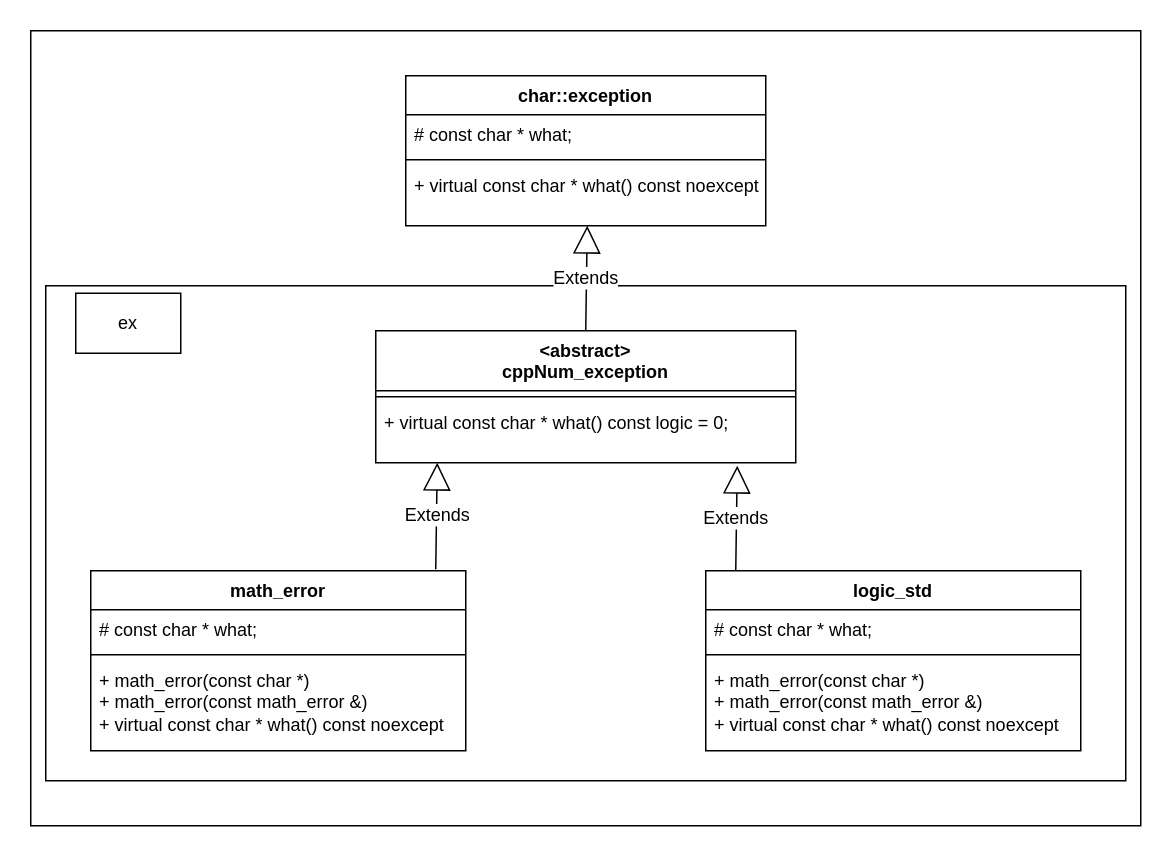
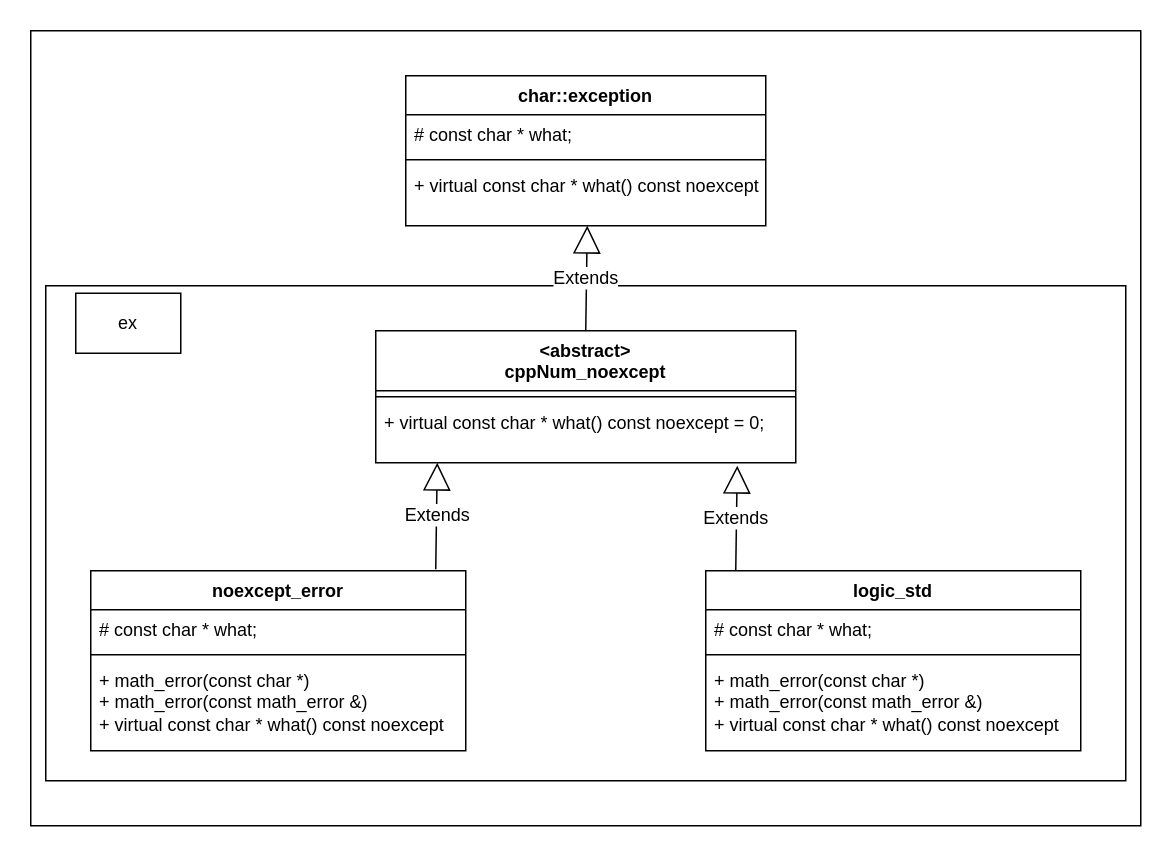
node "<abstract> cppNum_exception": label "<abstract> cppNum_exception" -> "<abstract> cppNum_noexcept"
node "+ virtual const char * what() const logic = 0;": label "+ virtual const char * what() const logic = 0;" -> "+ virtual const char * what() const noexcept = 0;"
node "math_error": label "math_error" -> "noexcept_error"
